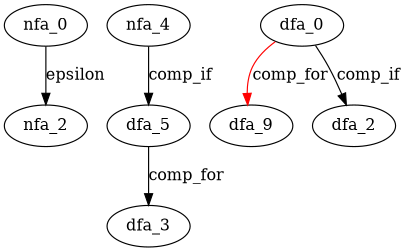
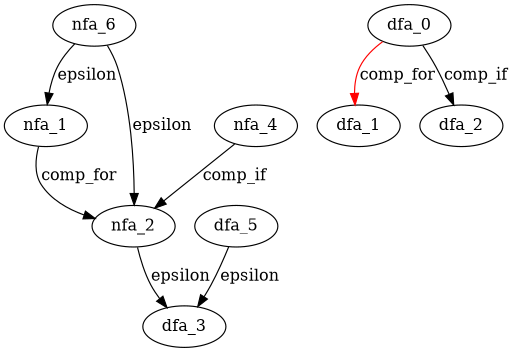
node "nfa_0": label "nfa_0" -> "nfa_6"
edge "nfa_4" -> "dfa_5": now "nfa_4" -> "nfa_2"
node "nfa_1": added
node "dfa_9": label "dfa_9" -> "dfa_1"
edge "dfa_5" -> "dfa_3": label "comp_for" -> "epsilon"
edge "nfa_2" -> "dfa_3": added, label "epsilon"
